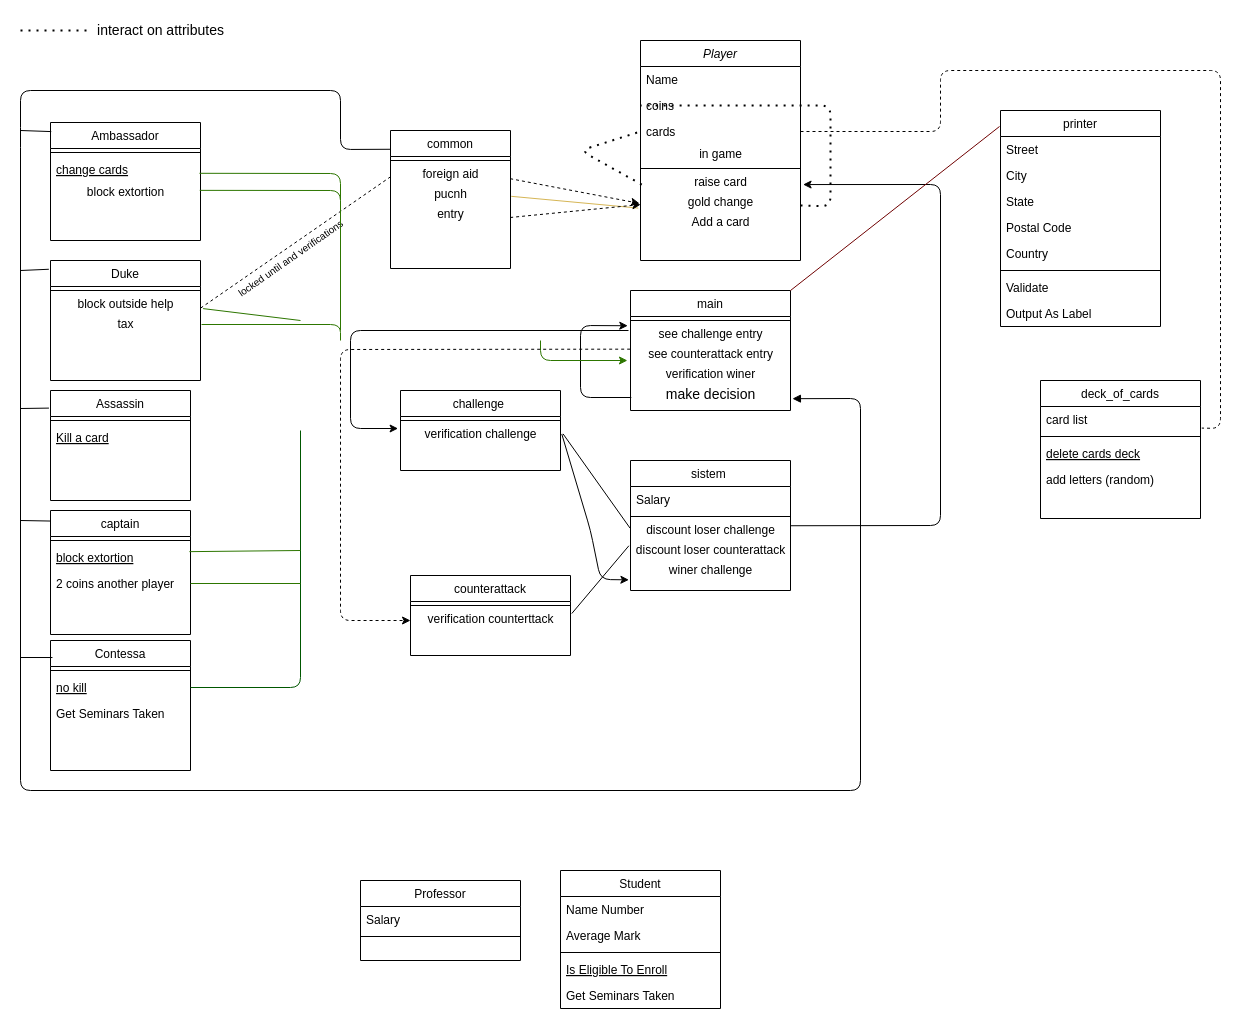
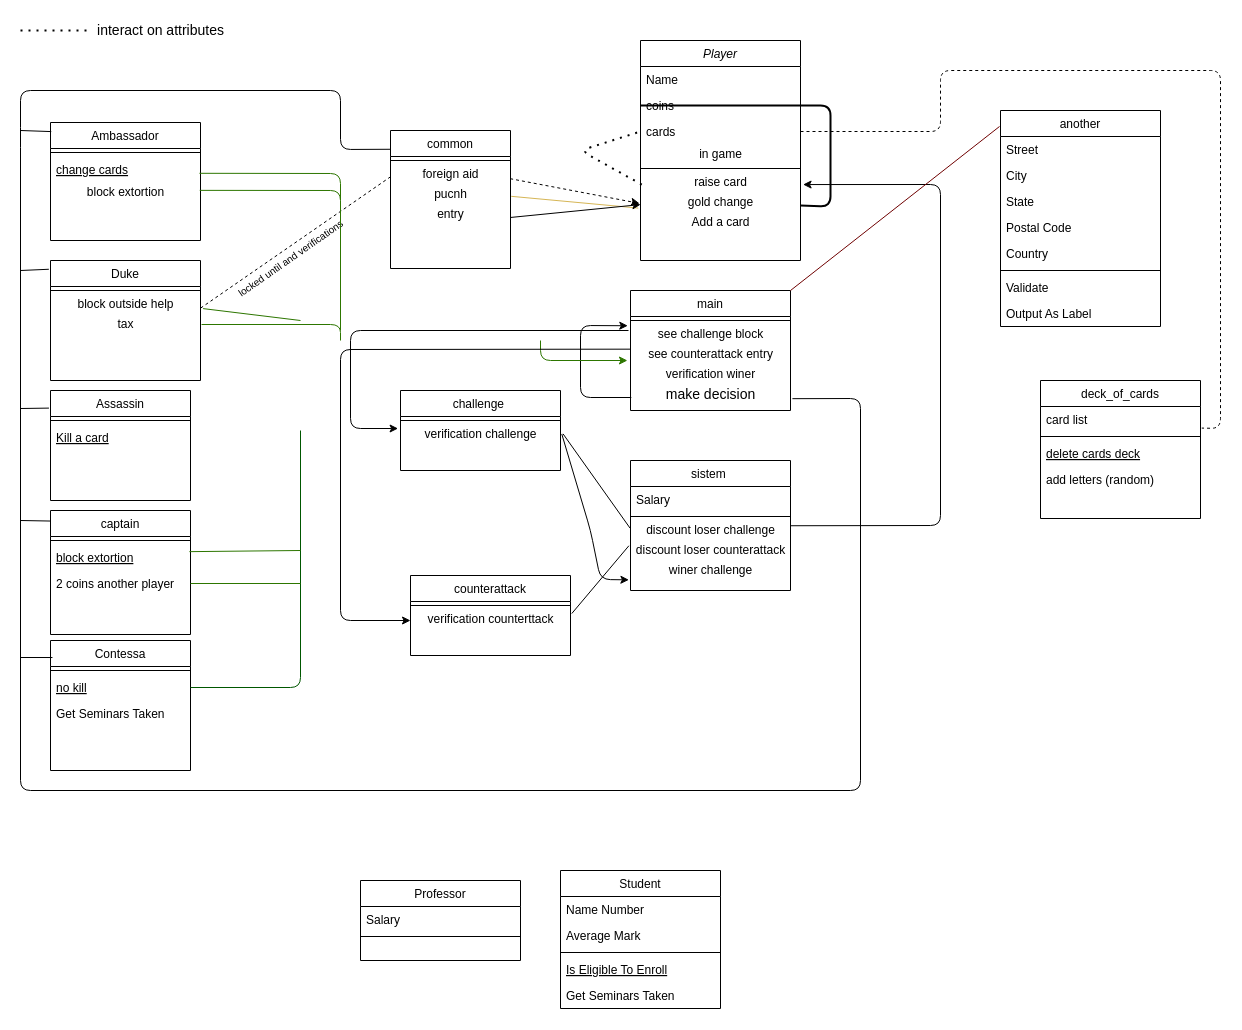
edge "coins" -- "gold change": style dashed -> solid
node "printer": label "printer" -> "another"
edge "entry" -> "gold change": style dashed -> solid
node "see challenge entry": label "see challenge entry" -> "see challenge block"
edge "see counterattack entry" -> "verification counterttack": style dashed -> solid
edge "common" -> "make decision": arrowhead block -> none
